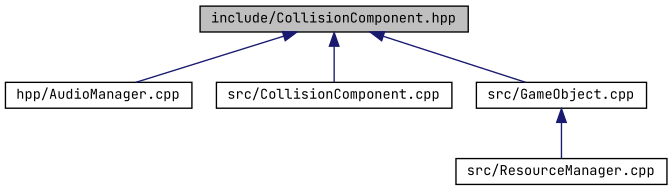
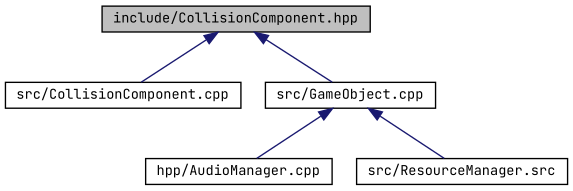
edge "hpp/AudioManager.cpp" -> "include/CollisionComponent.hpp": now "hpp/AudioManager.cpp" -> "src/GameObject.cpp"
node "src/ResourceManager.cpp": label "src/ResourceManager.cpp" -> "src/ResourceManager.src"
